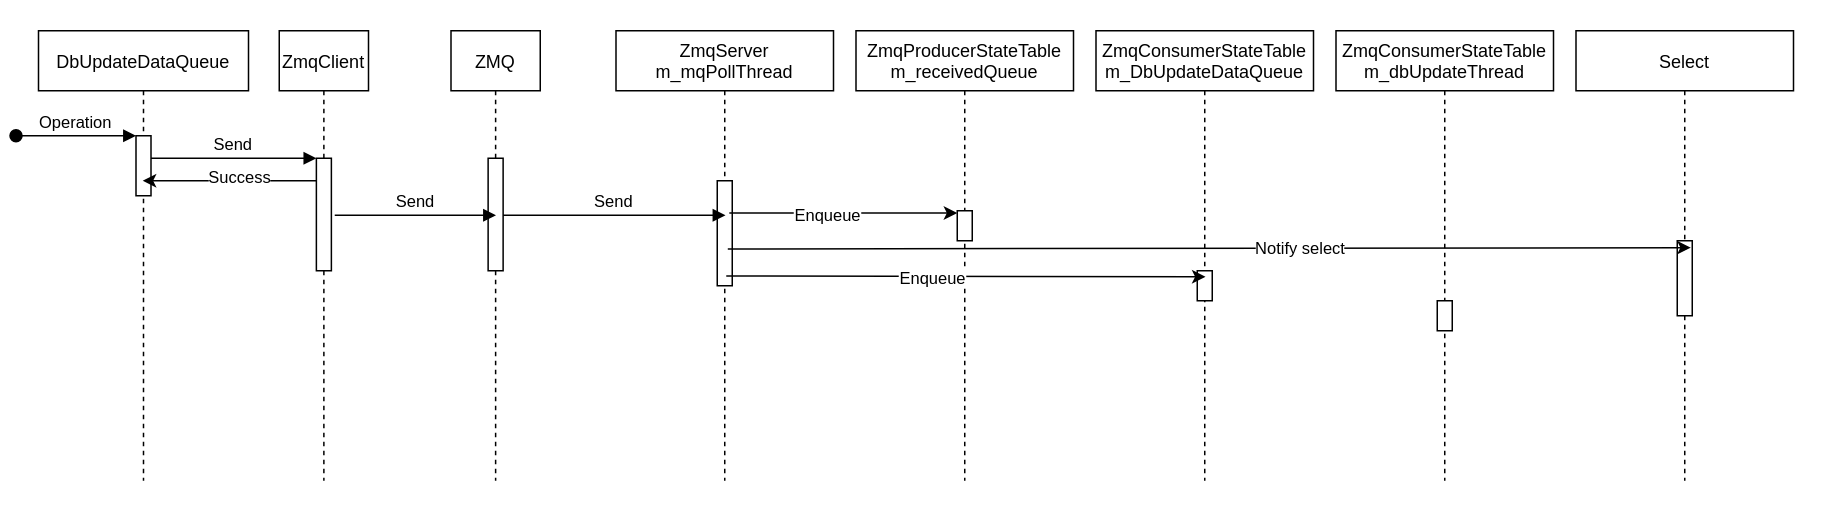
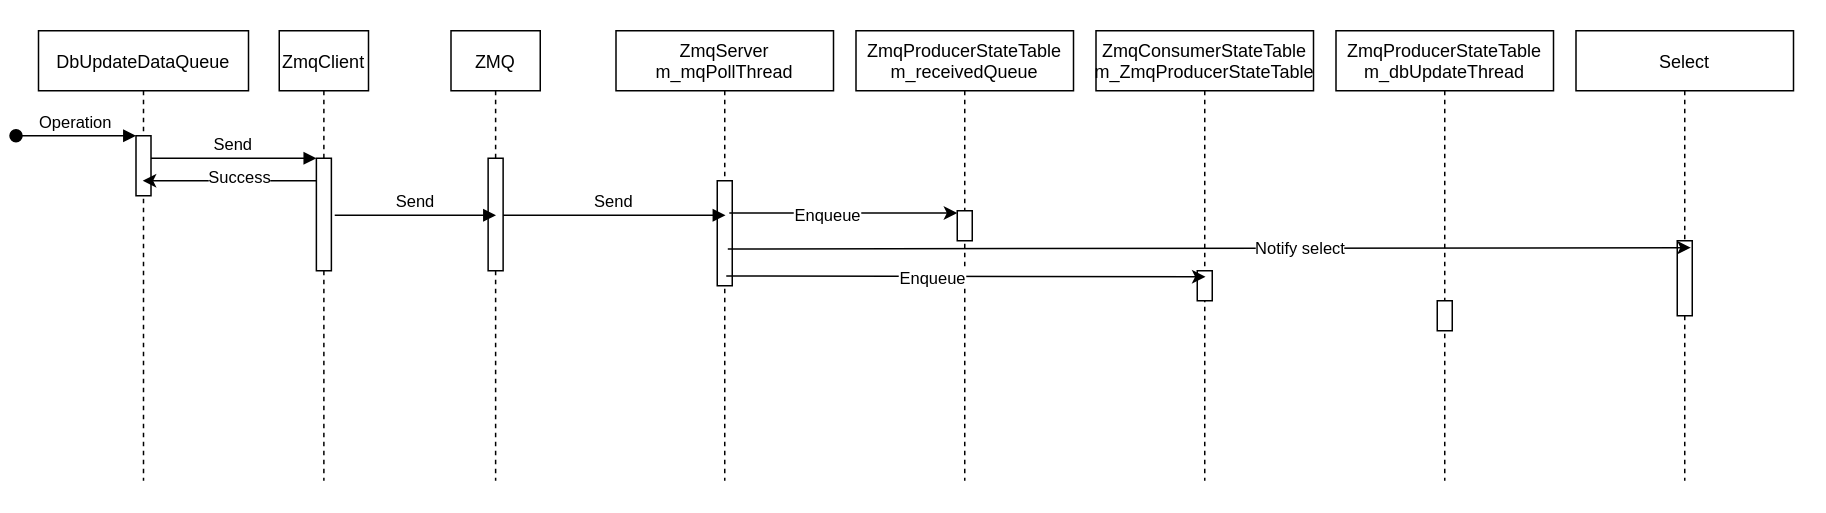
node "ZmqConsumerStateTable m_DbUpdateDataQueue": label "ZmqConsumerStateTable m_DbUpdateDataQueue" -> "ZmqConsumerStateTable m_ZmqProducerStateTable"
node "ZmqConsumerStateTable m_dbUpdateThread": label "ZmqConsumerStateTable m_dbUpdateThread" -> "ZmqProducerStateTable m_dbUpdateThread"
